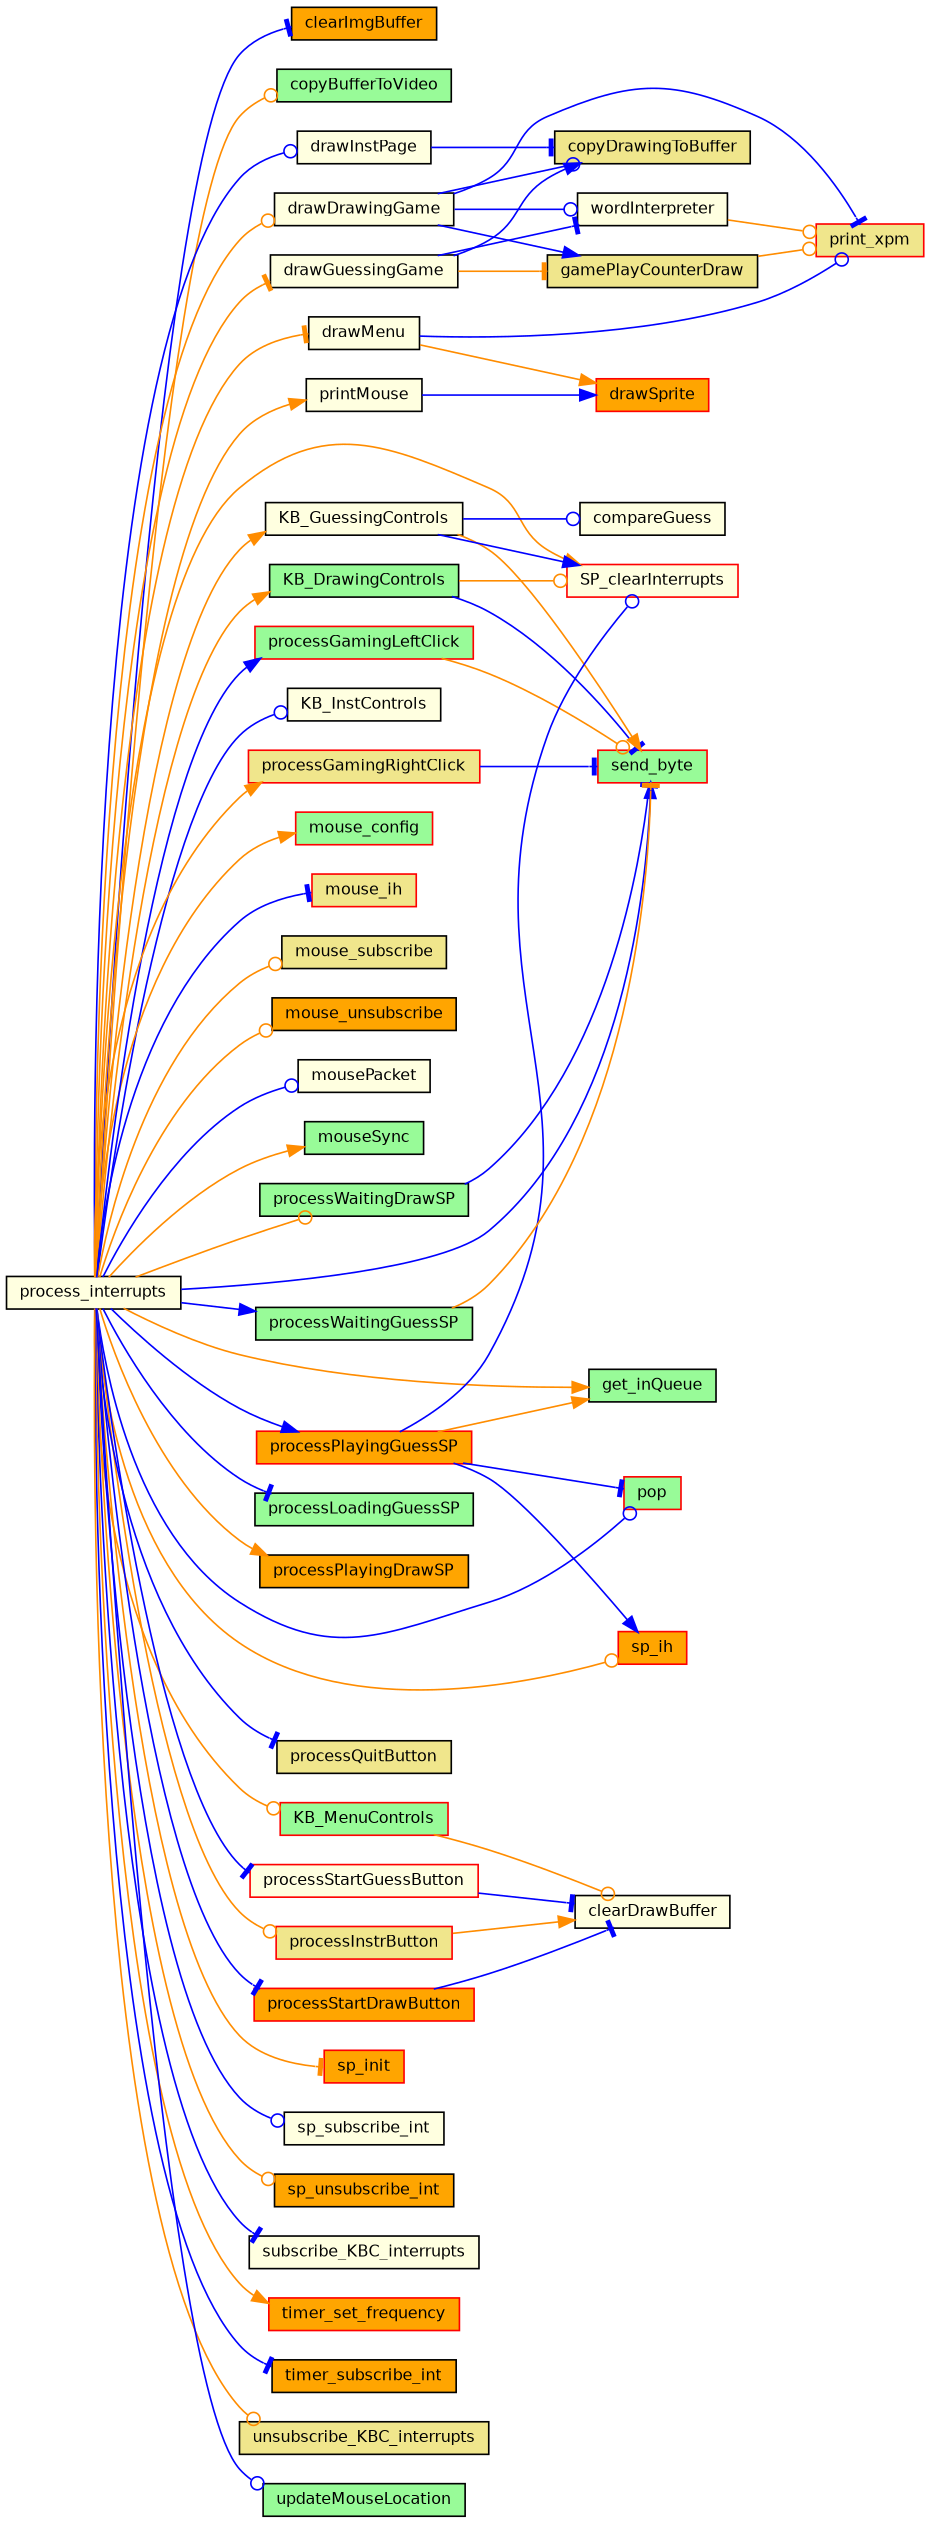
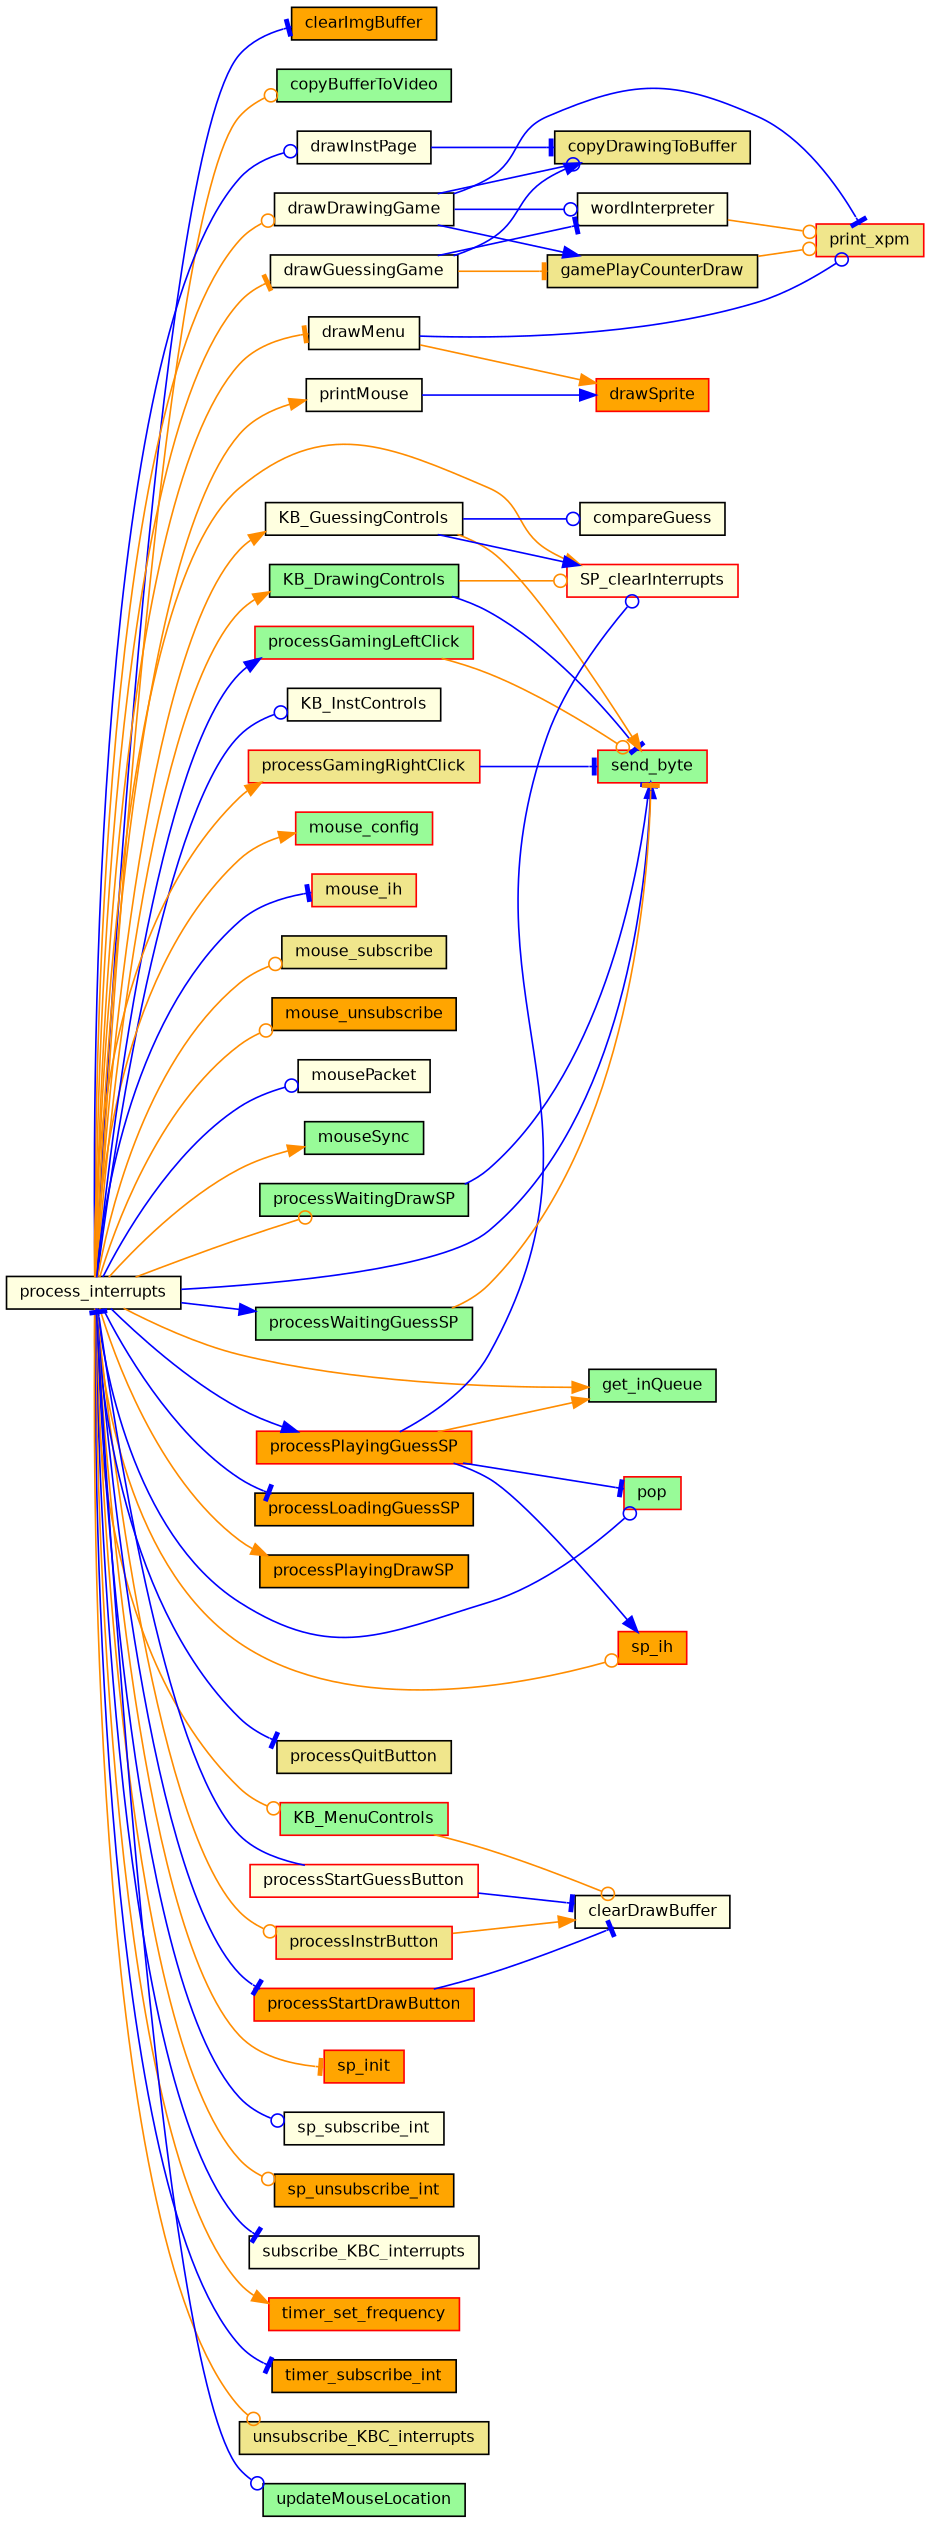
node "processLoadingGuessSP": fillcolor palegreen -> orange
edge "process_interrupts" -> "processStartGuessButton": reversed
